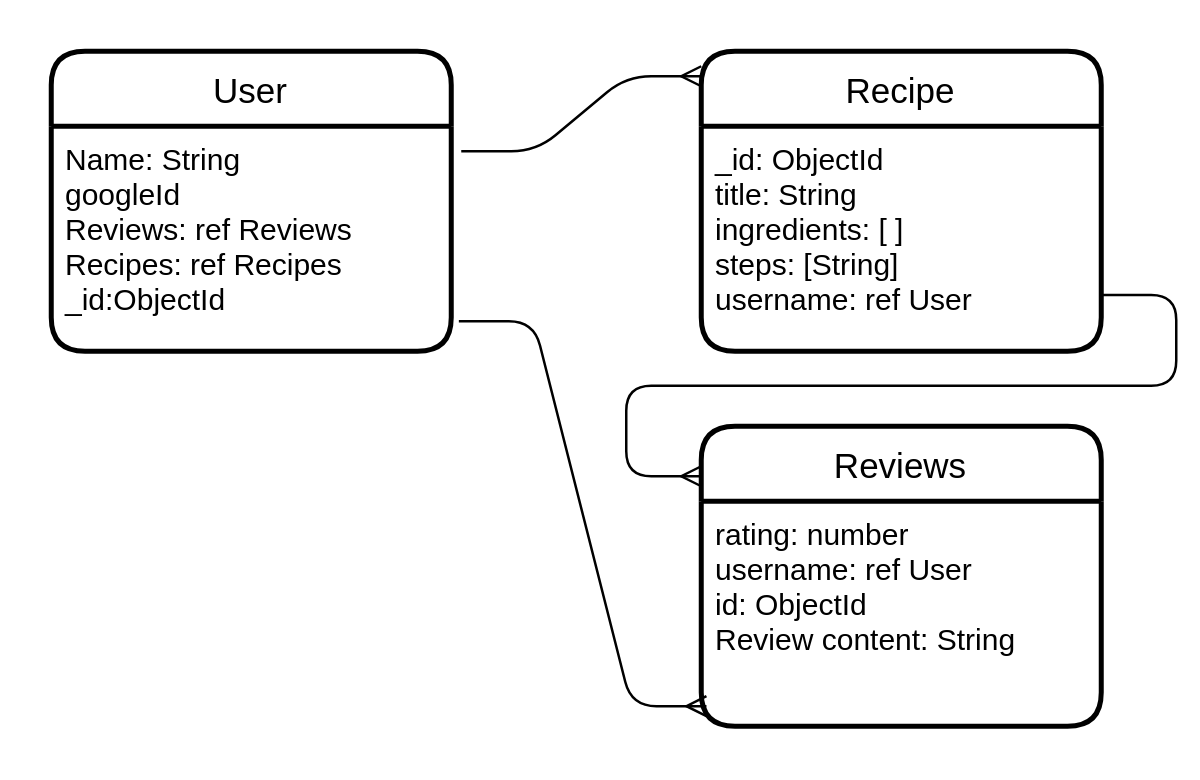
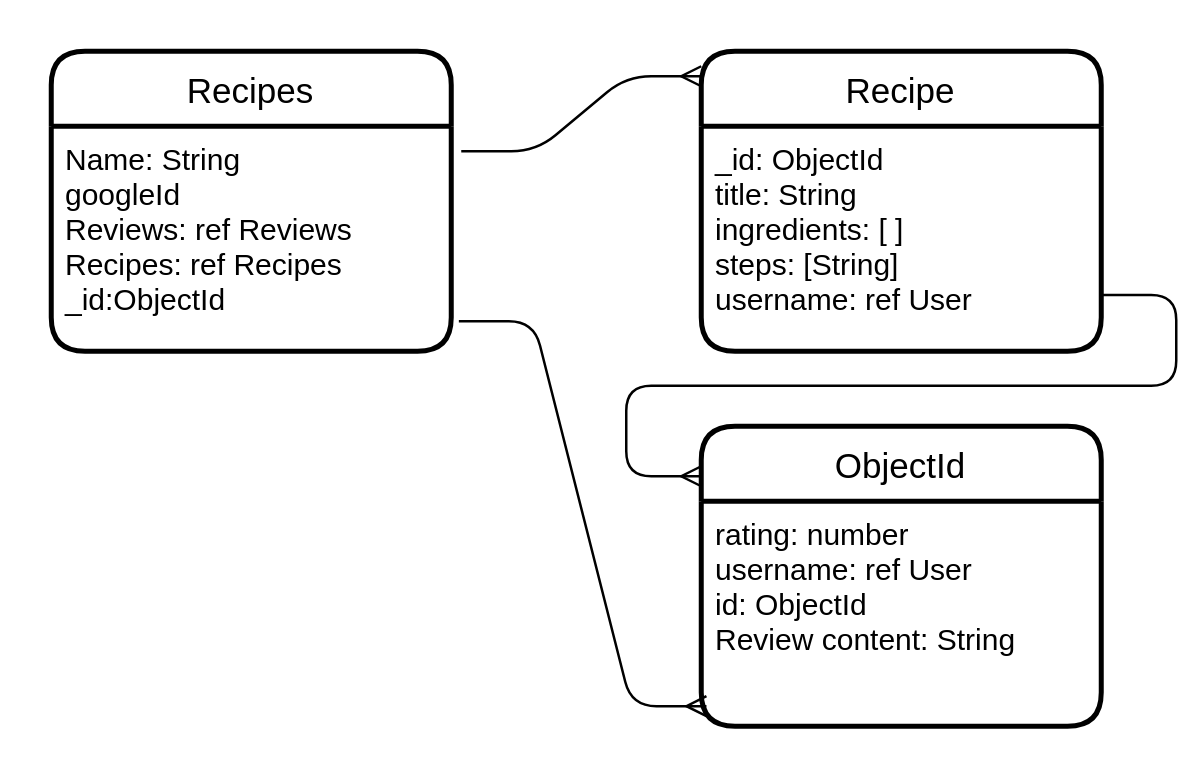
node "User": label "User" -> "Recipes"
node "Reviews": label "Reviews" -> "ObjectId"
